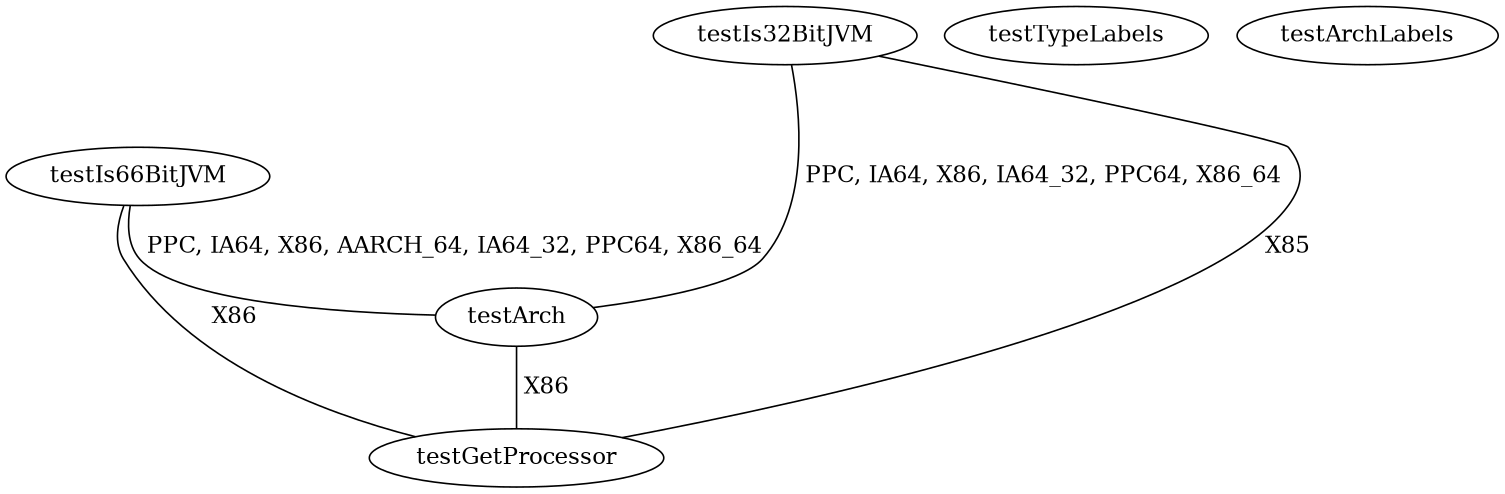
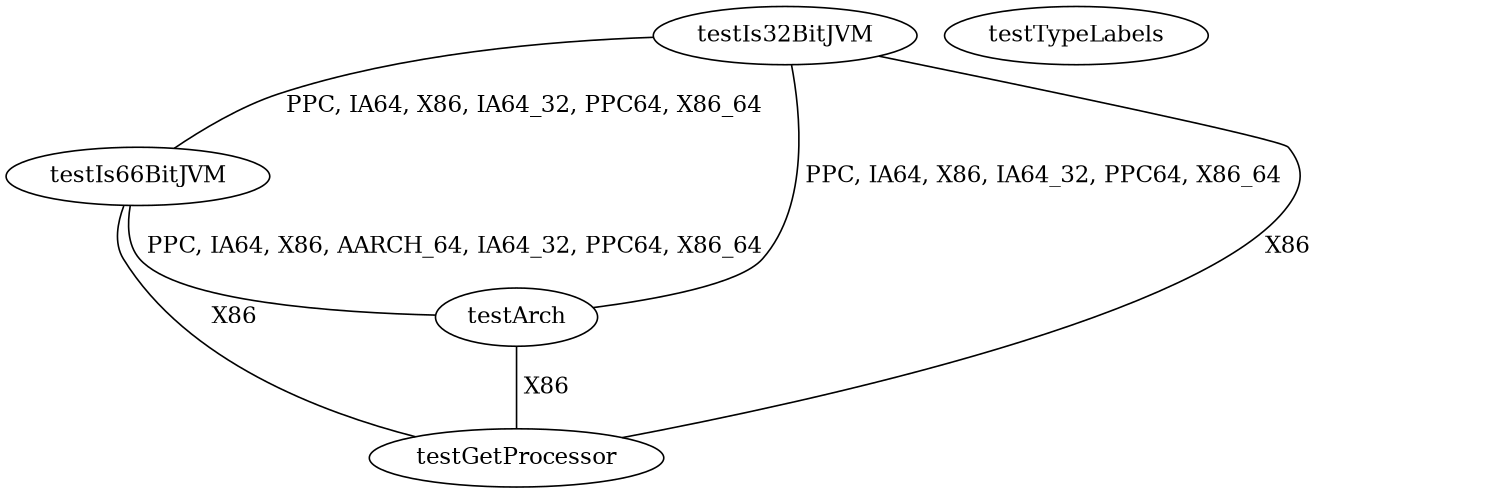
node "testArchLabels": removed
edge "testIs32BitJVM" -- "testIs66BitJVM": added, label "PPC, IA64, X86, IA64_32, PPC64, X86_64"
edge "testIs32BitJVM" -- "testGetProcessor": label " X85" -> " X86"
